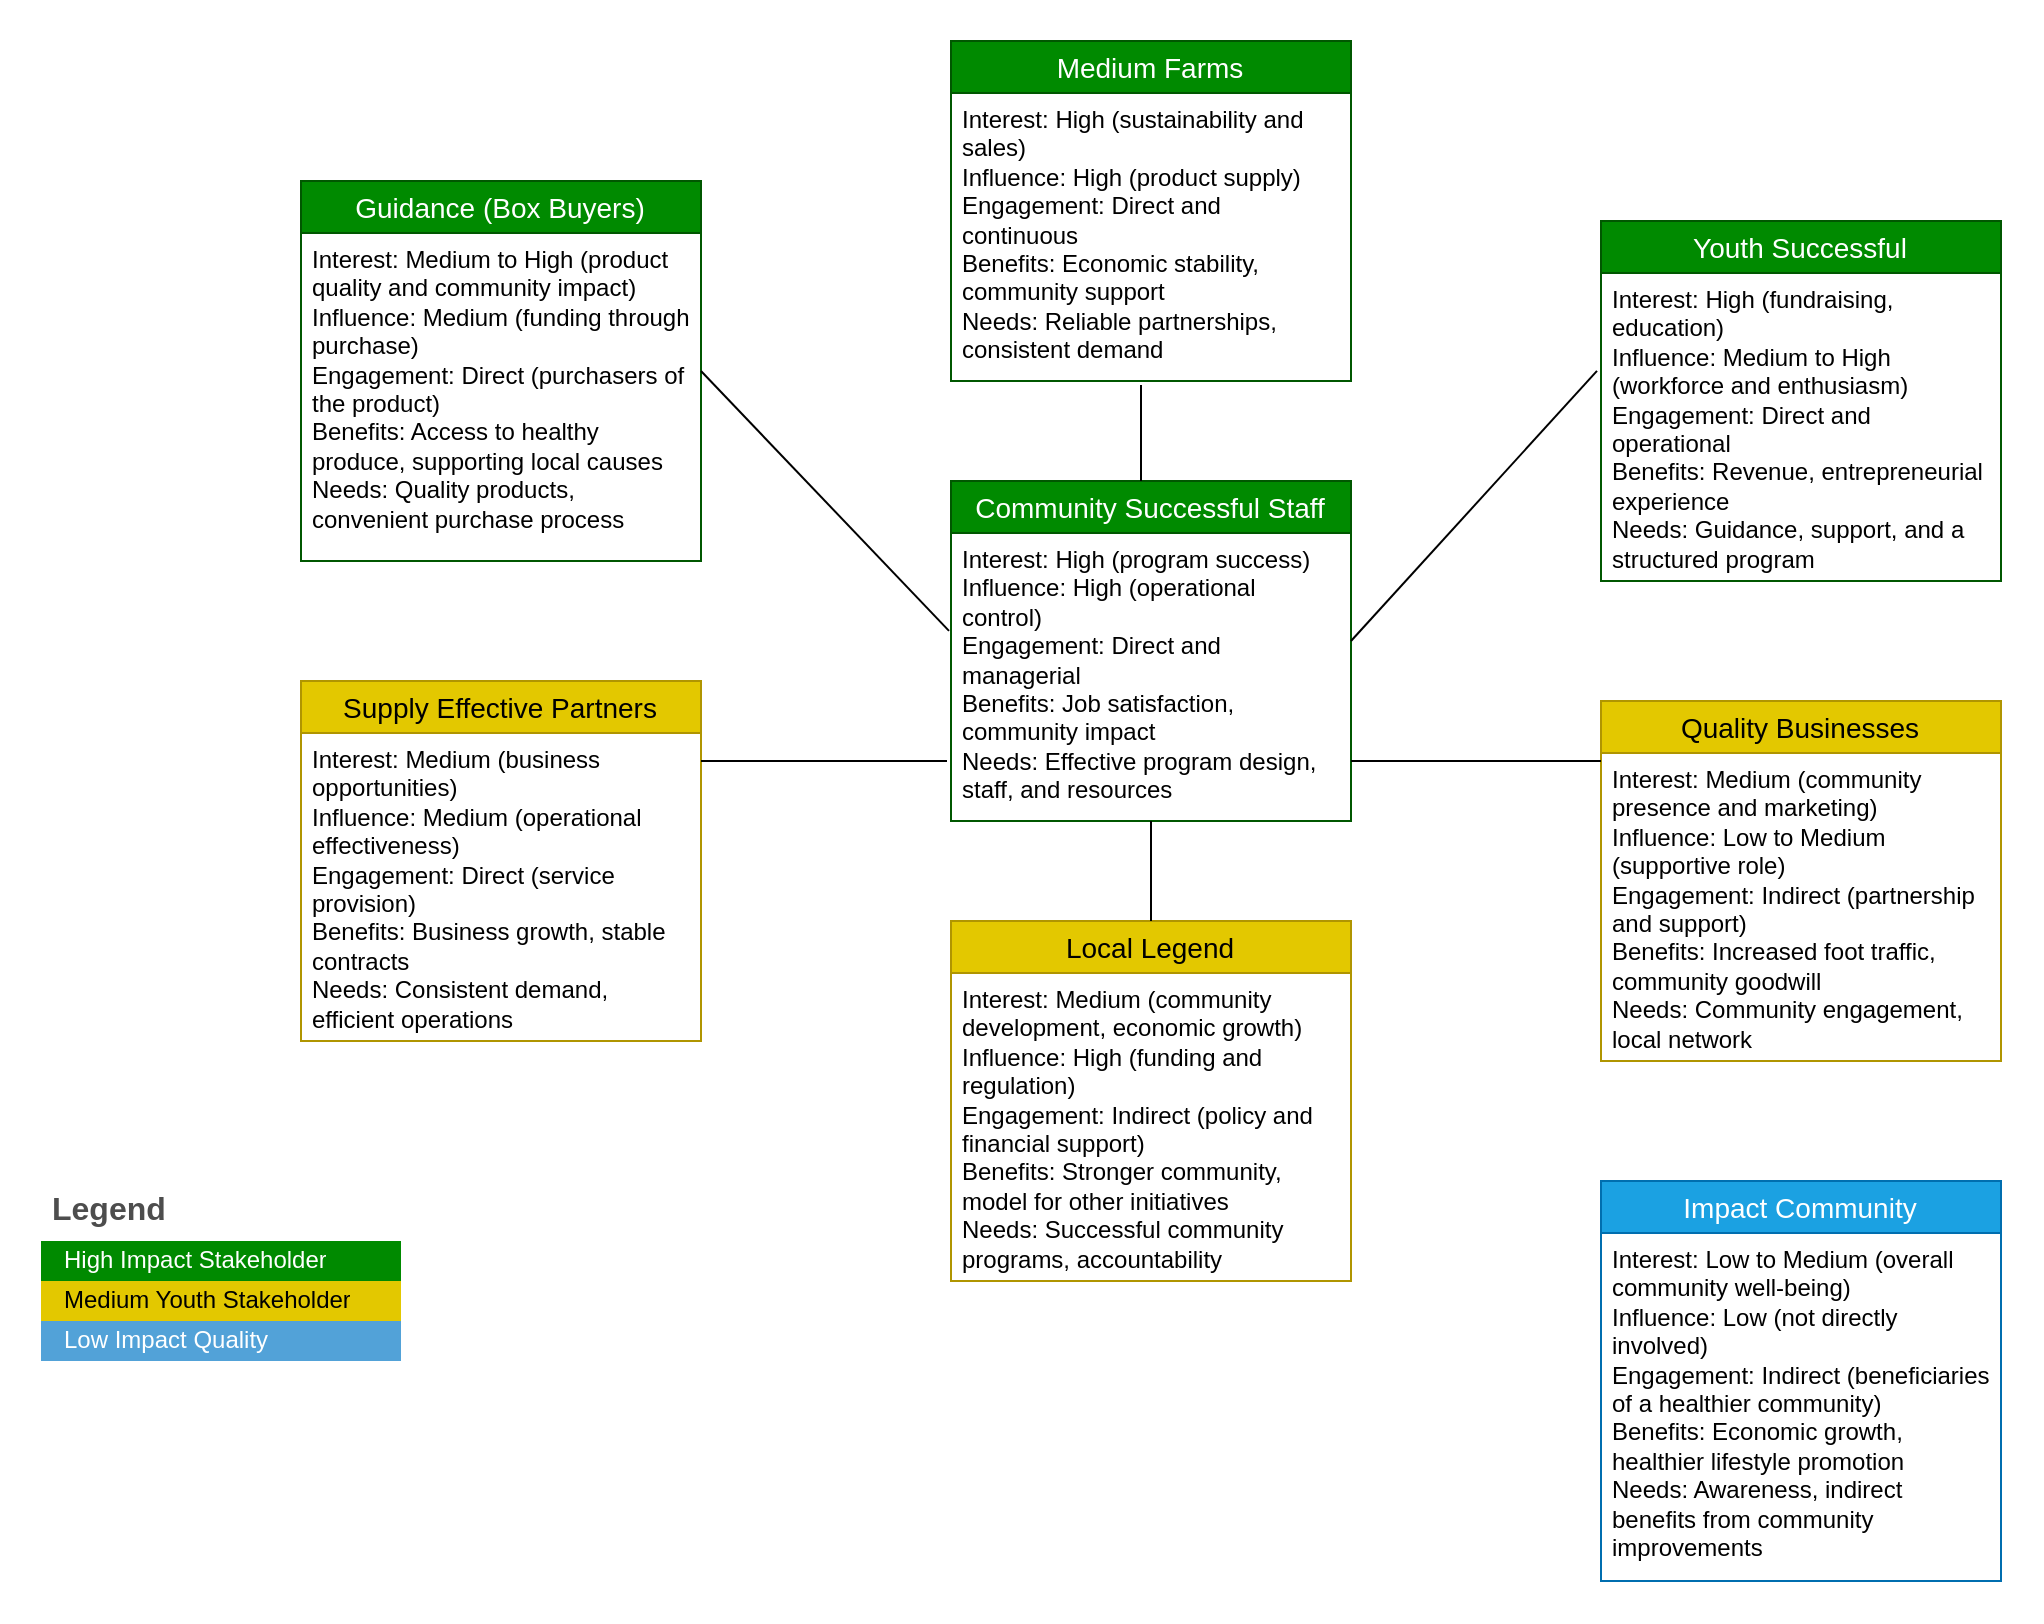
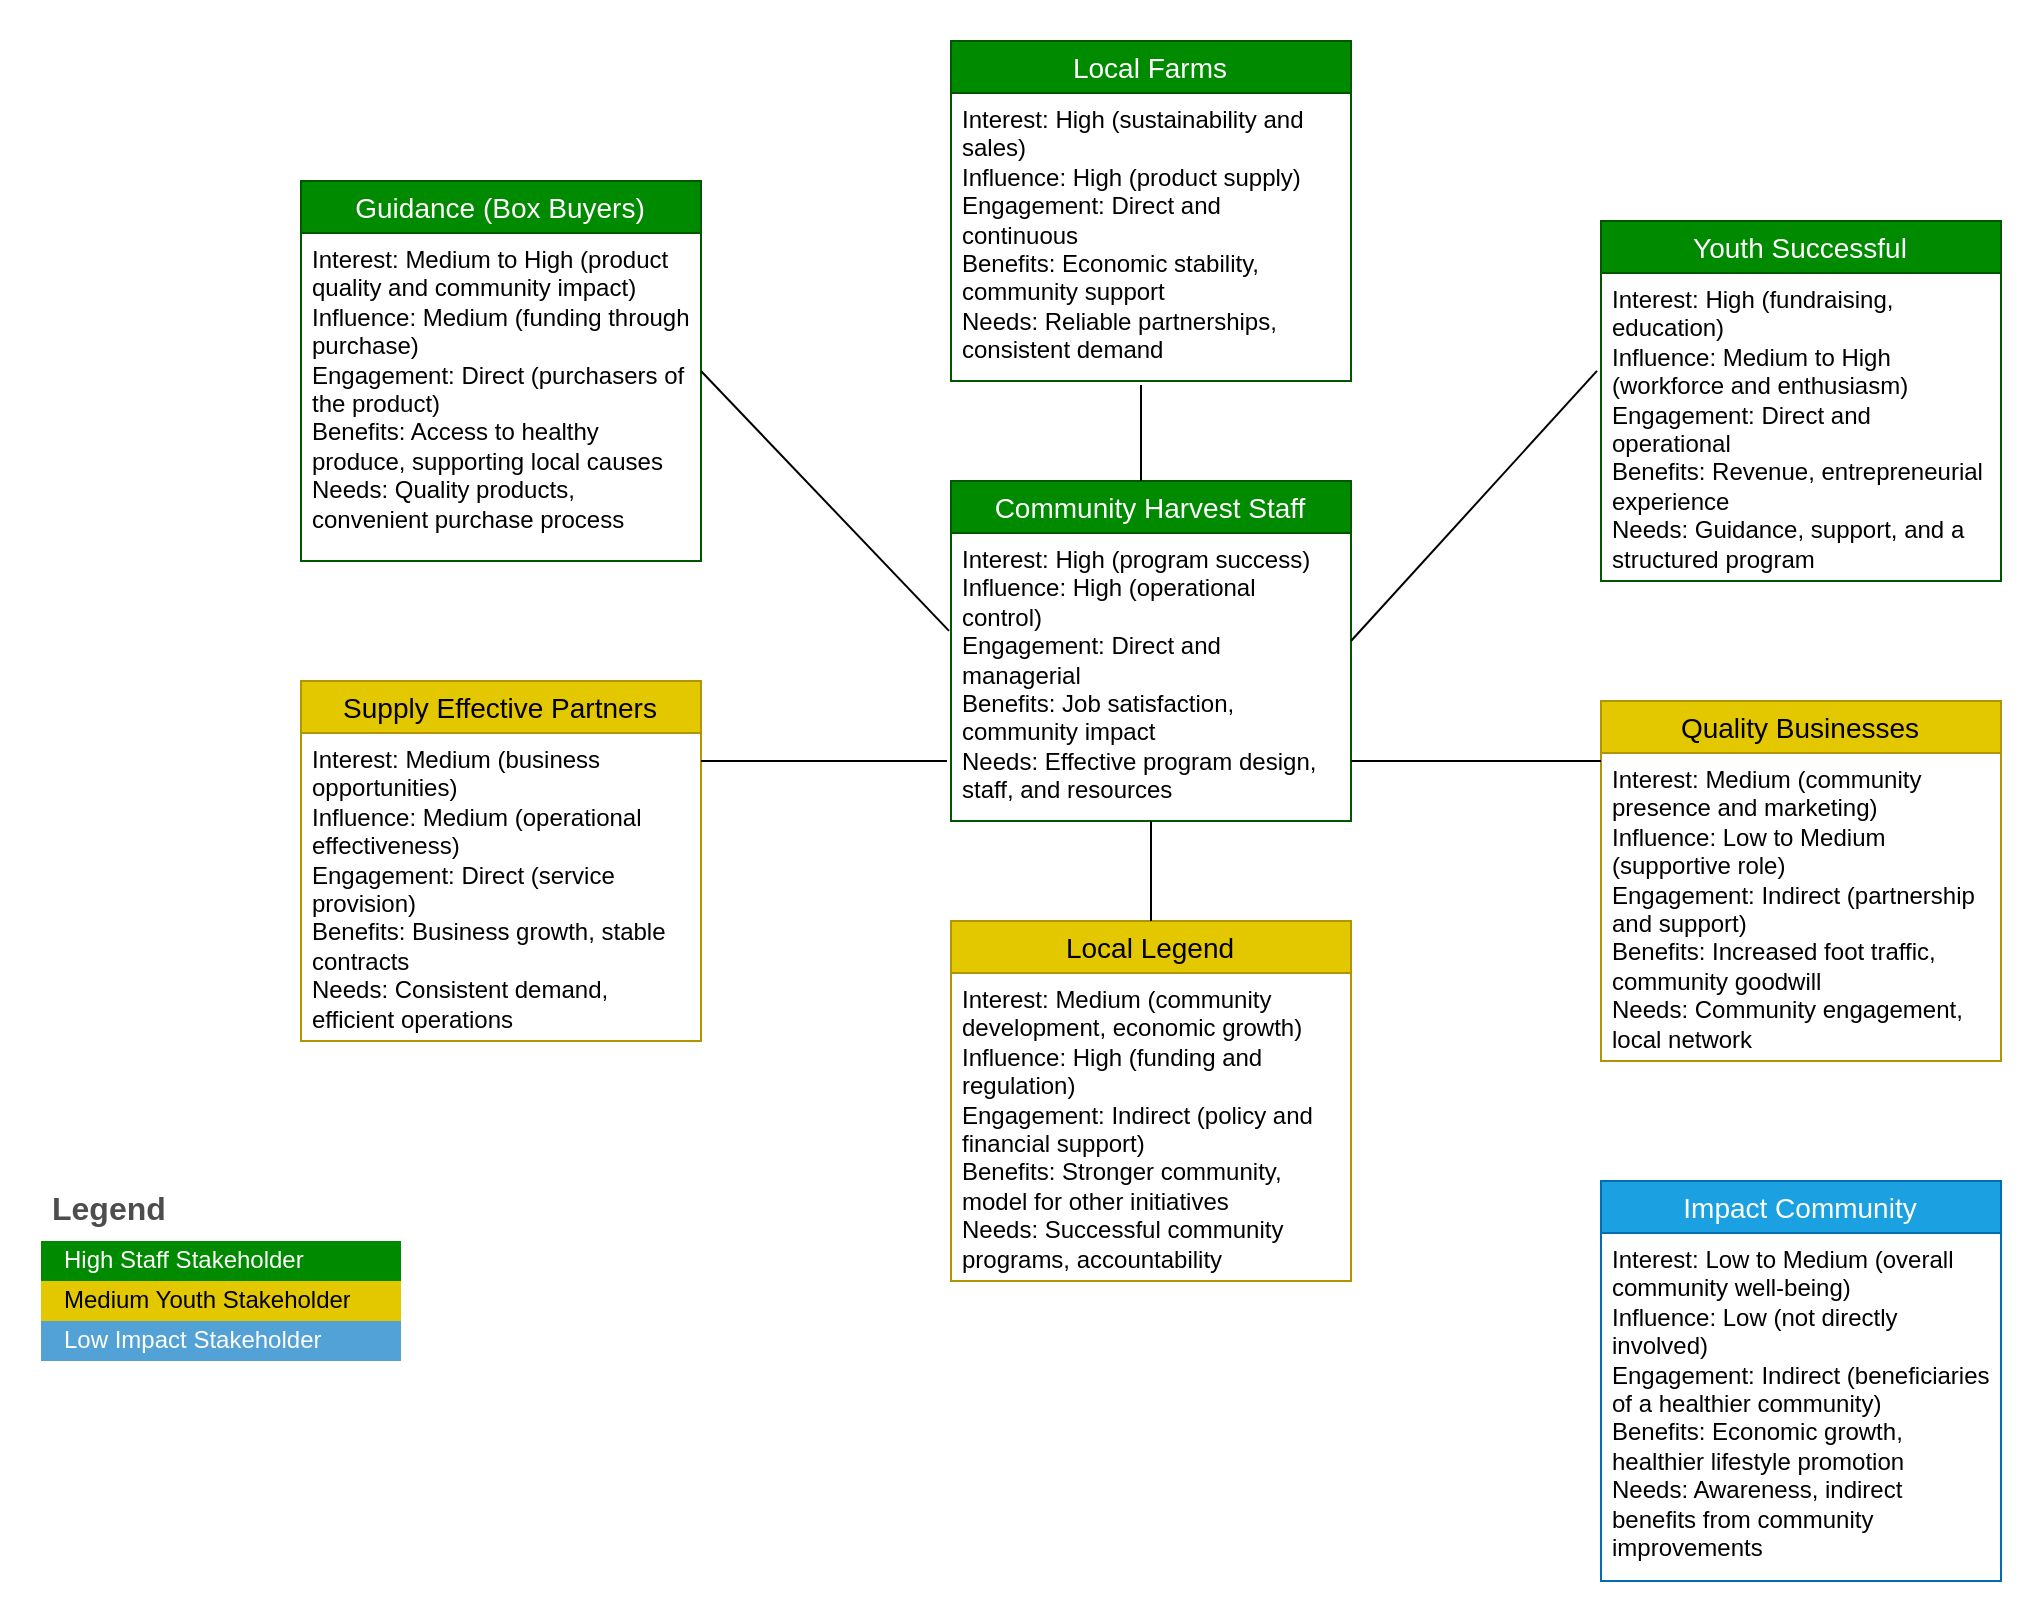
node "Medium Farms": label "Medium Farms" -> "Local Farms"
node "Community Successful Staff": label "Community Successful Staff" -> "Community Harvest Staff"
node "High Impact Stakeholder": label "High Impact Stakeholder" -> "High Staff Stakeholder"
node "Low Impact Quality": label "Low Impact Quality" -> "Low Impact Stakeholder"
